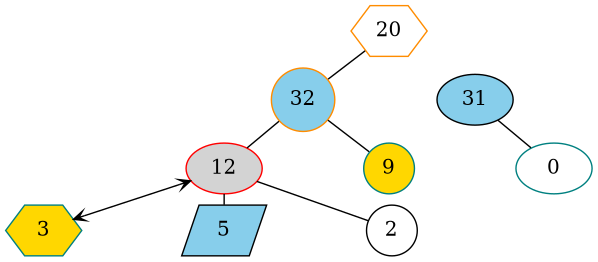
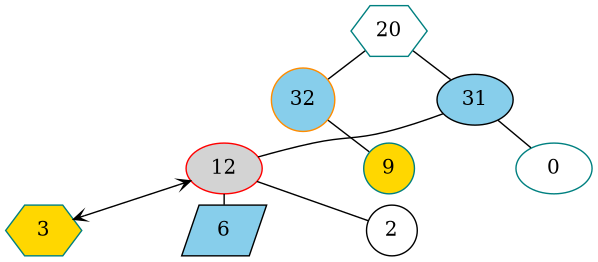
node "20": color darkorange -> teal
edge "20" -- "31": added
edge "32" -- "12": now "31" -- "12"
node "5": label "5" -> "6"
